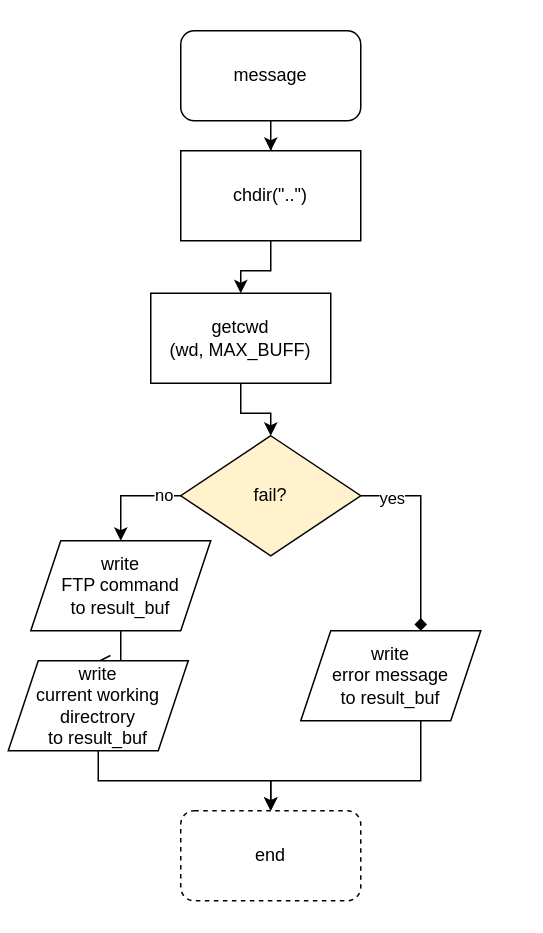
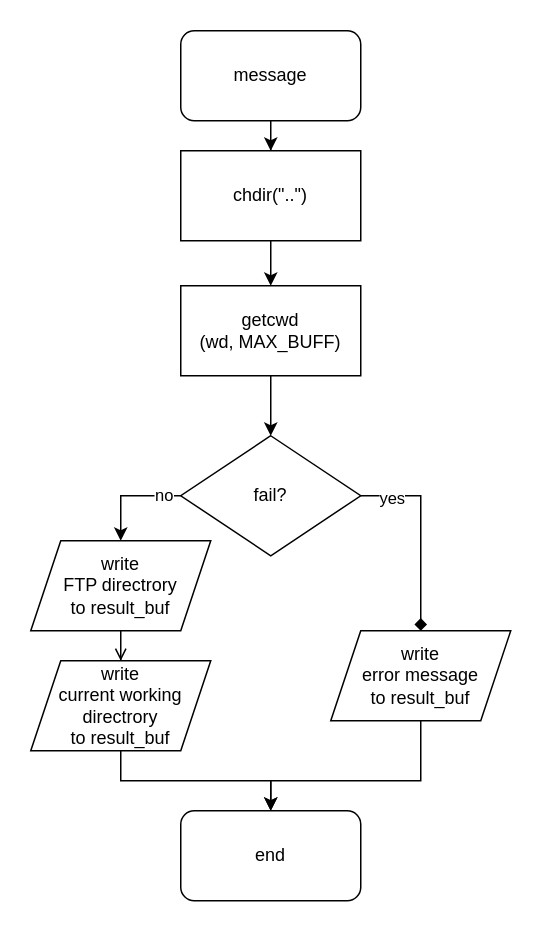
node "getcwd (wd, MAX_BUFF)": moved (241, 338) -> (271, 331)
node "fail?": fillcolor #fff2cc -> #ffffff
node "write FTP command to result_buf": label "write FTP command to result_buf" -> "write FTP directrory to result_buf"
node "write error message to result_buf": moved (391, 676) -> (421, 676)
node "write current working directrory to result_buf": moved (98, 706) -> (121, 706)
node "end": style dashed -> solid
